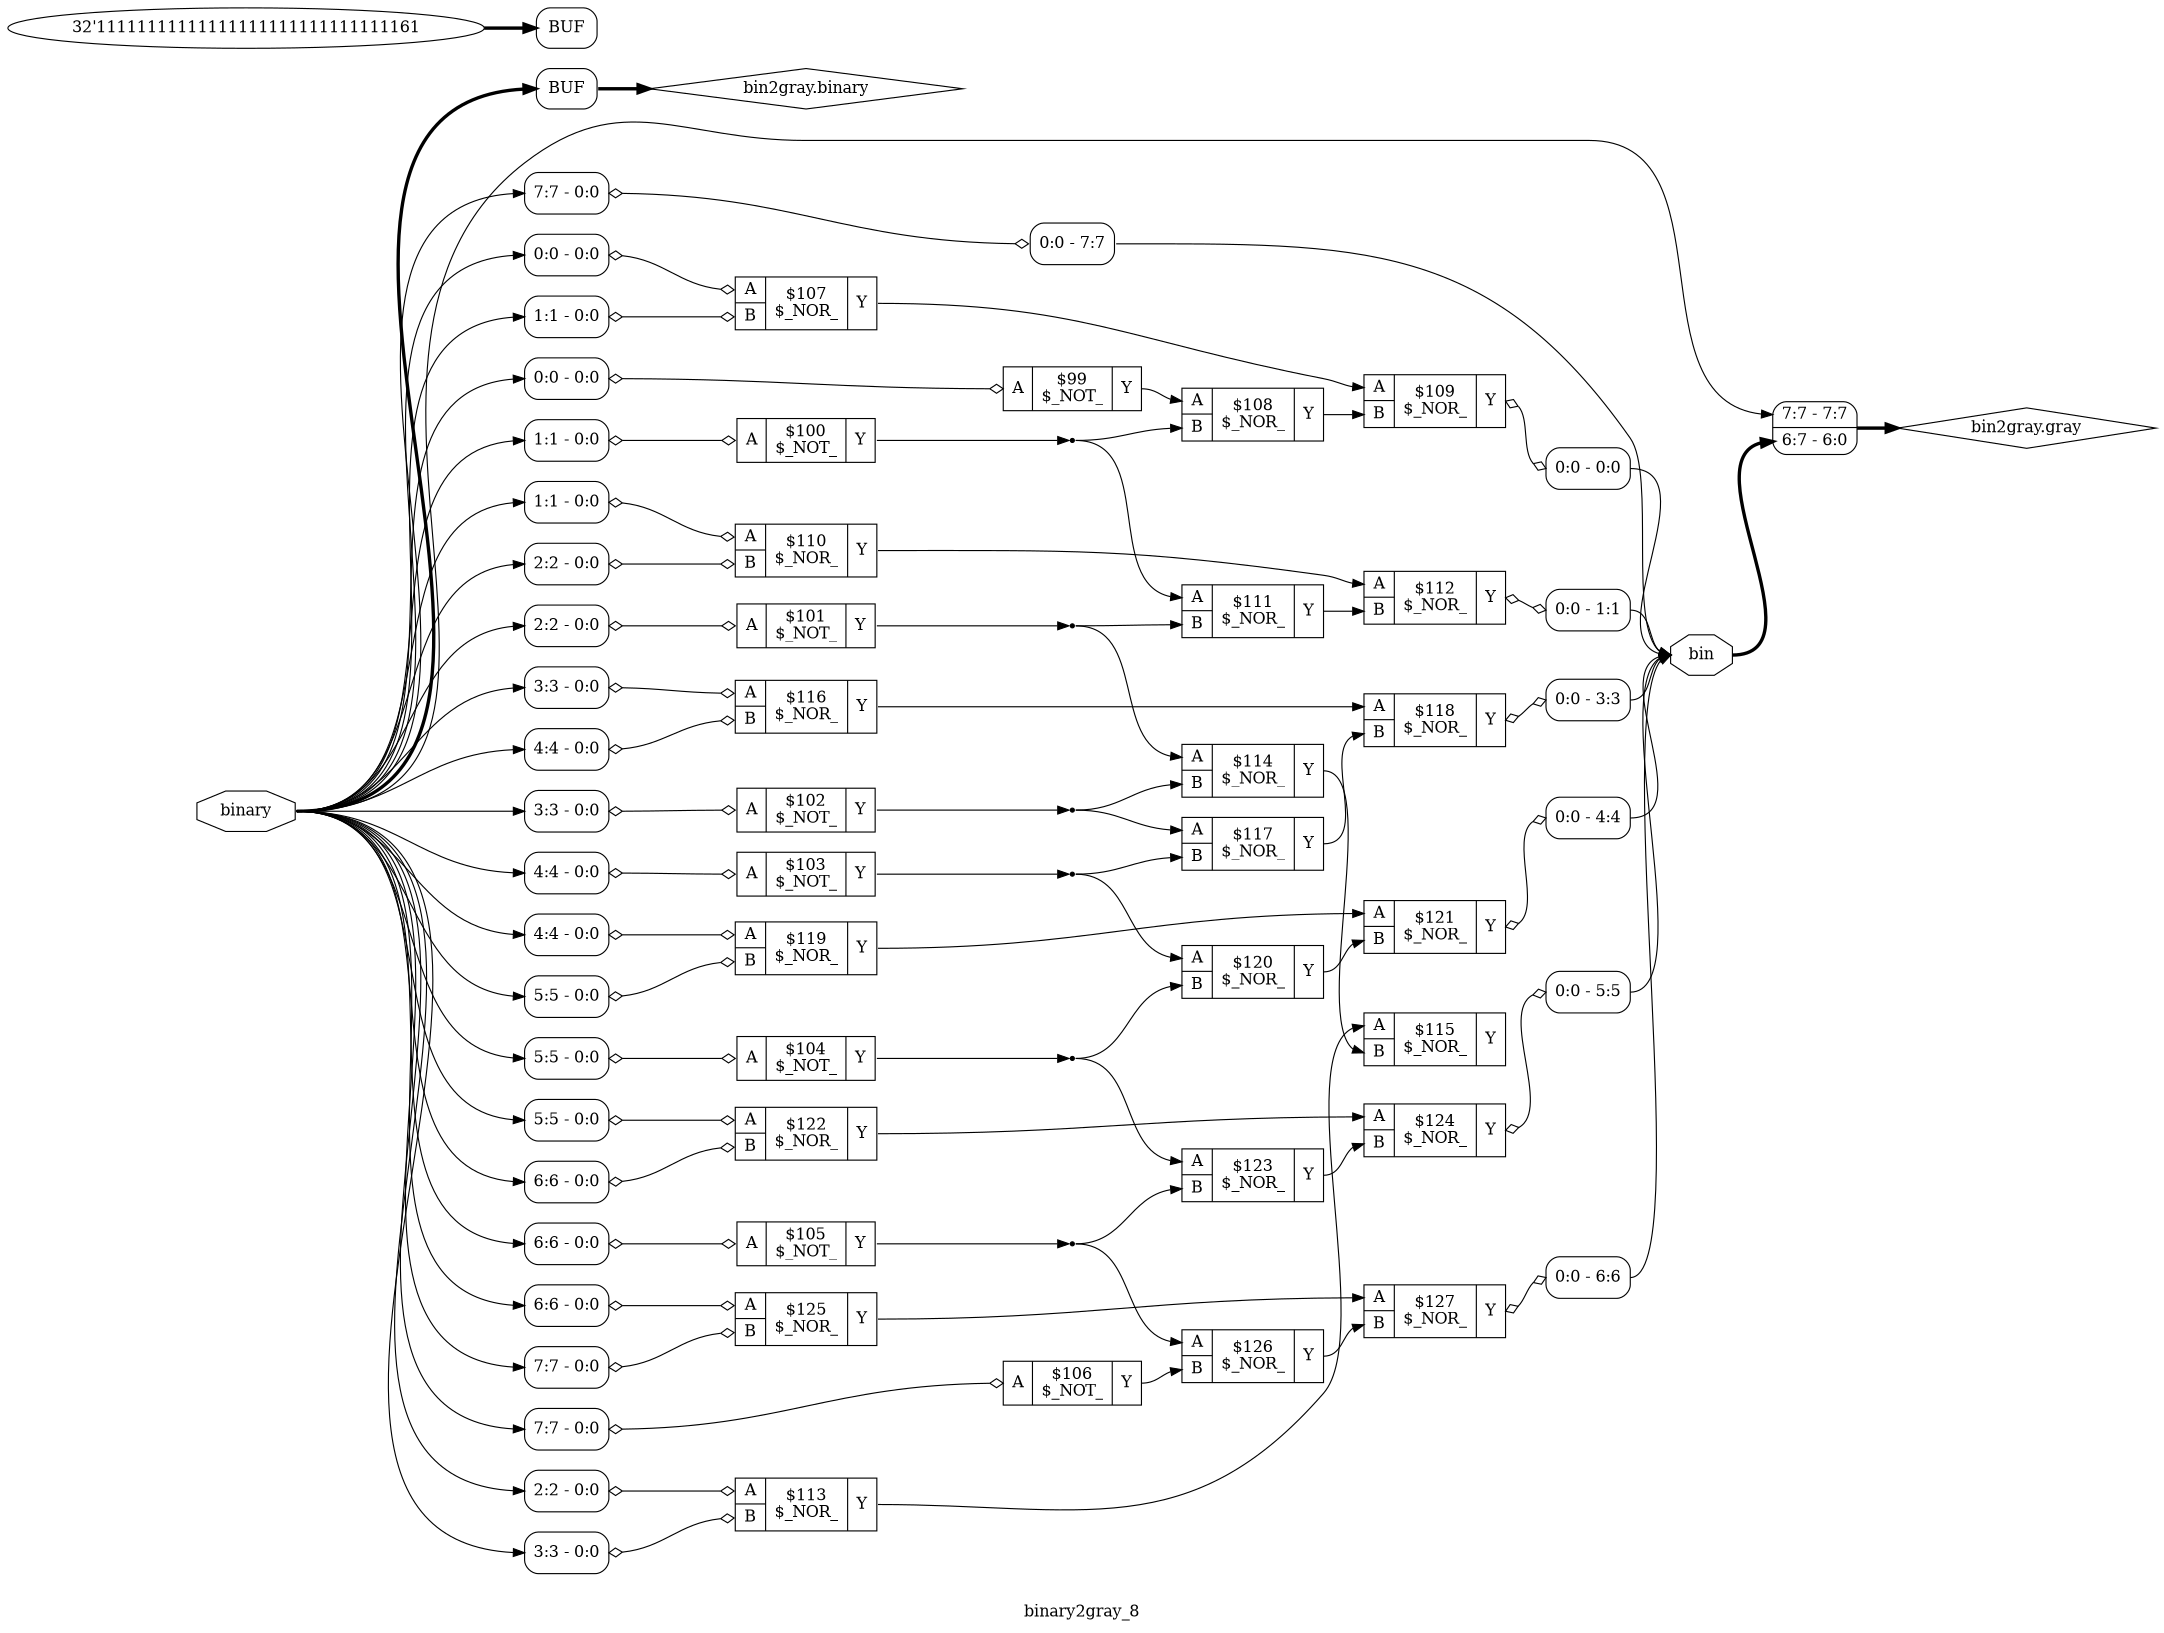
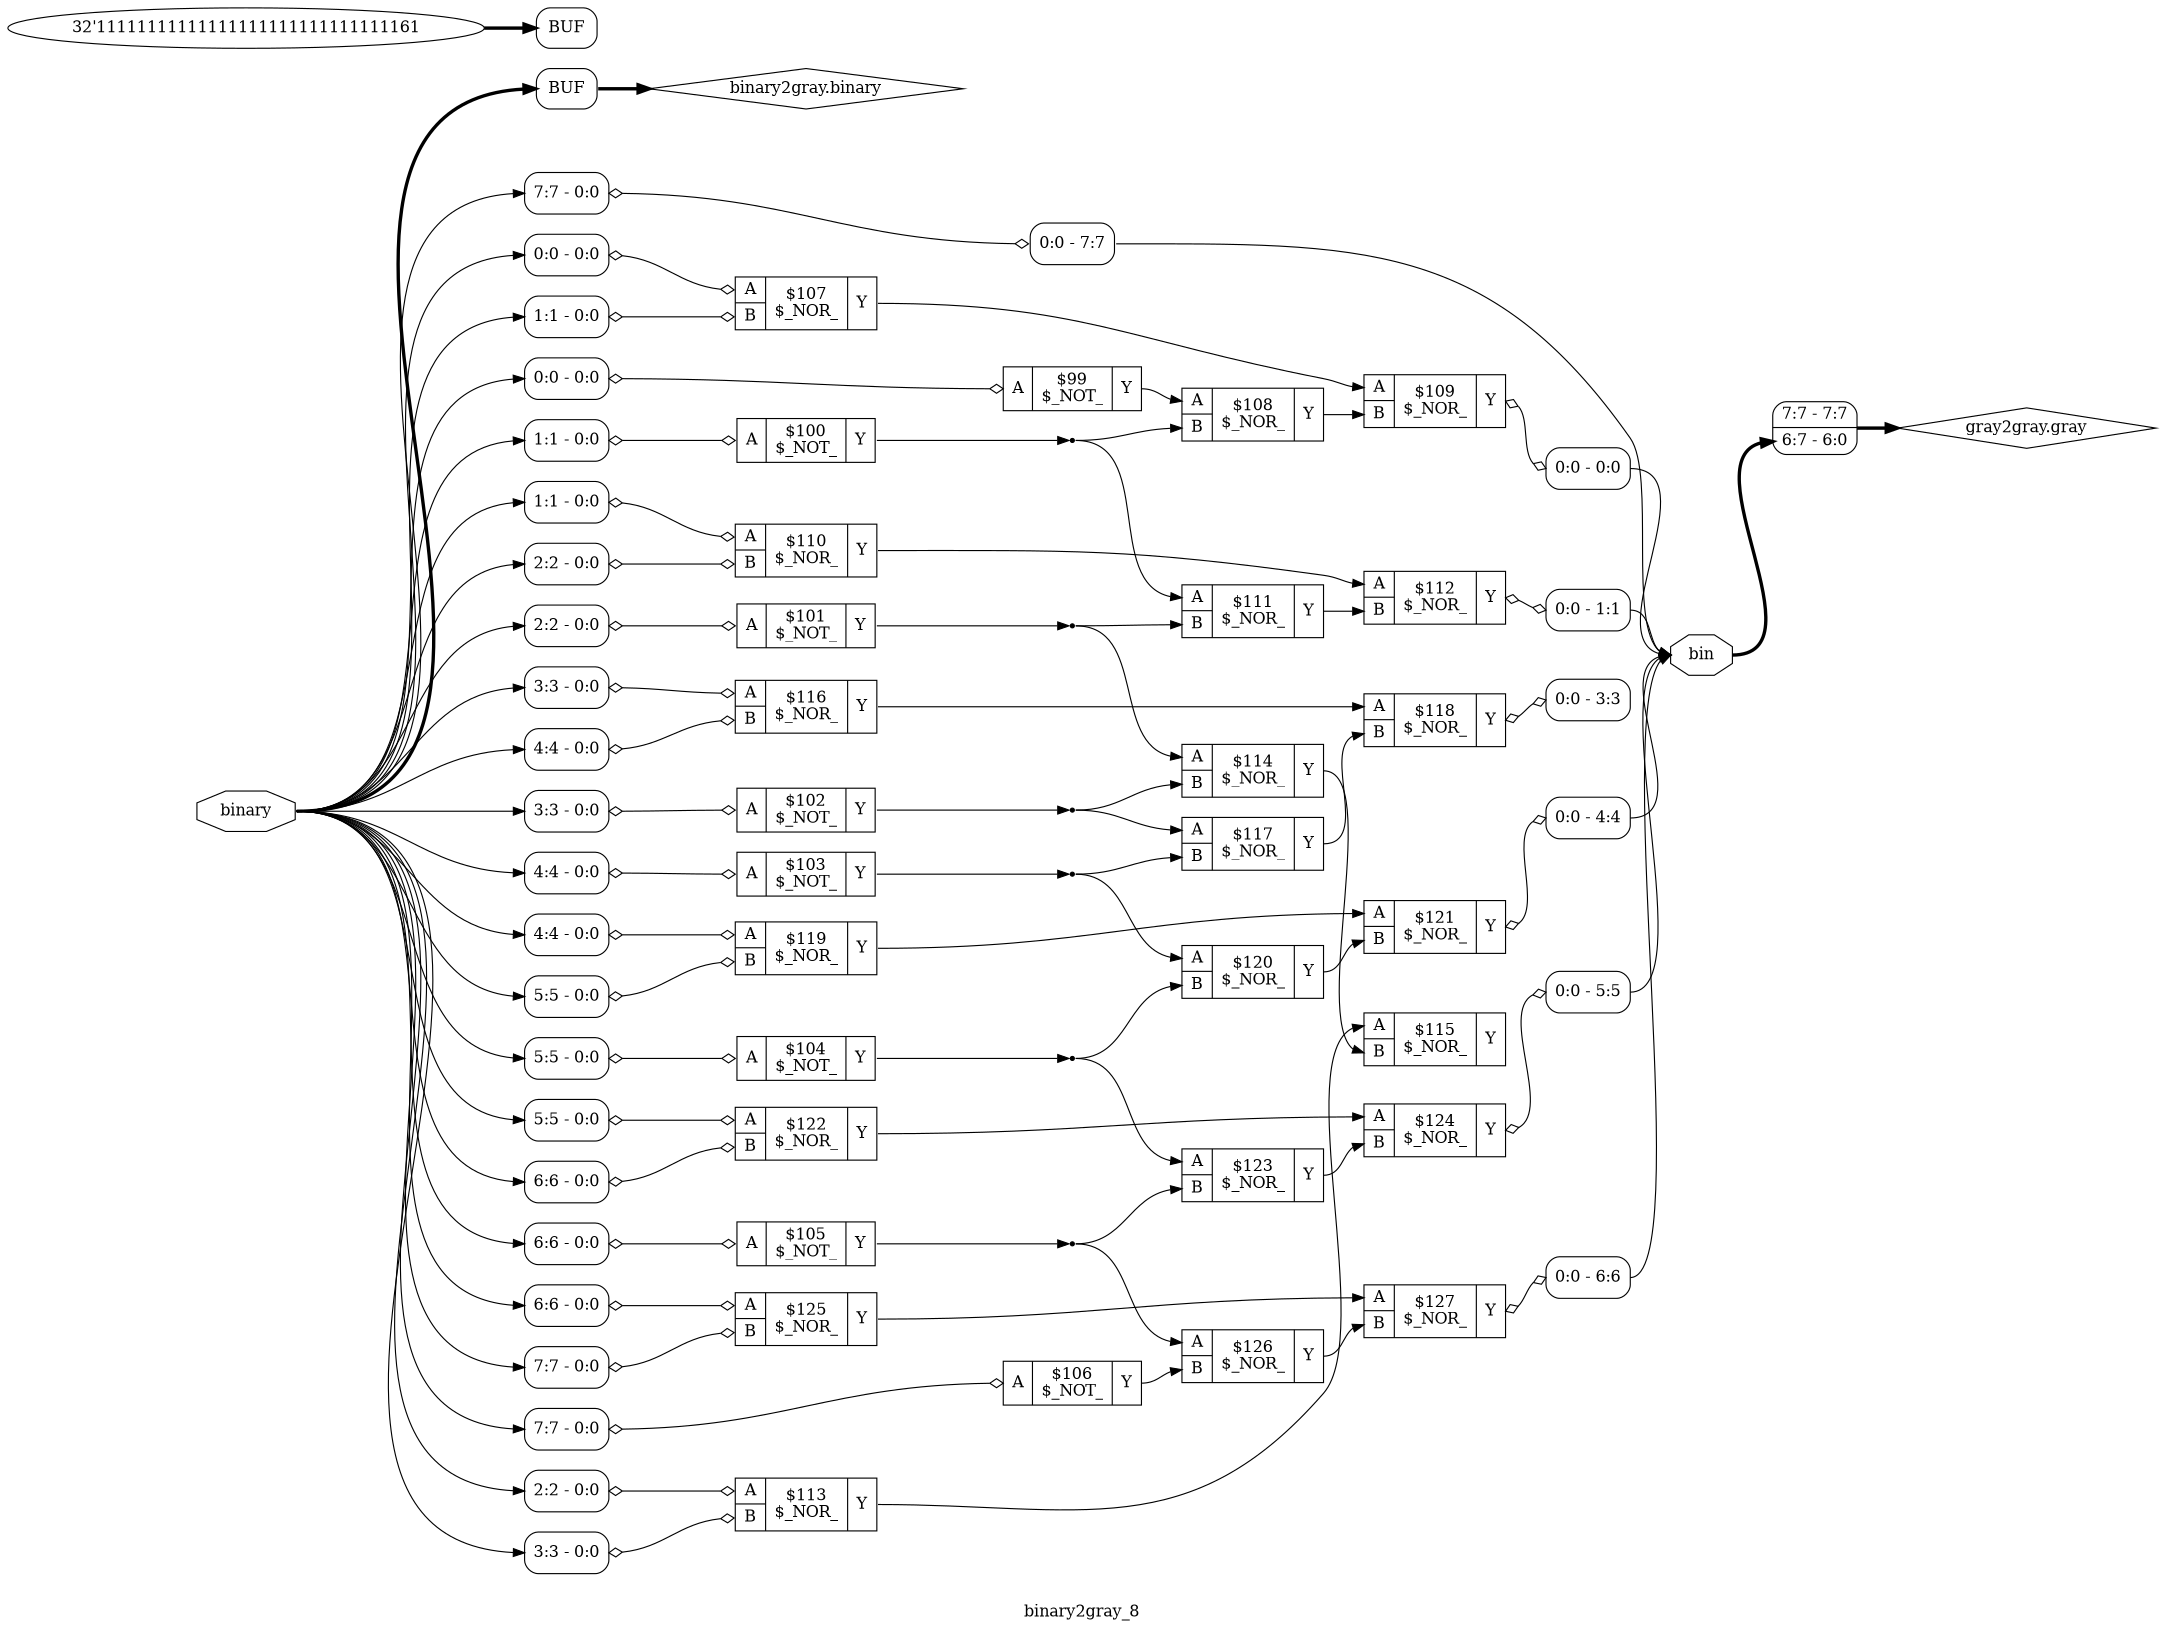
node "bin2gray.binary": label "bin2gray.binary" -> "binary2gray.binary"
edge "binary" -> "7:7 - 7:7": removed
node "bin2gray.gray": label "bin2gray.gray" -> "gray2gray.gray"
edge "0:0 - 3:3" -> "bin": removed
